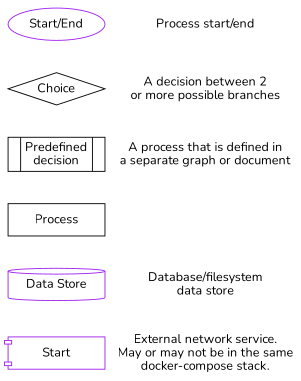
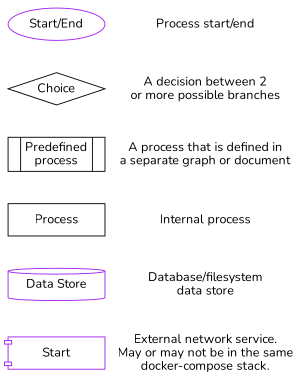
node "Predefined": text "decision" -> "process"
node "Internal process": added
